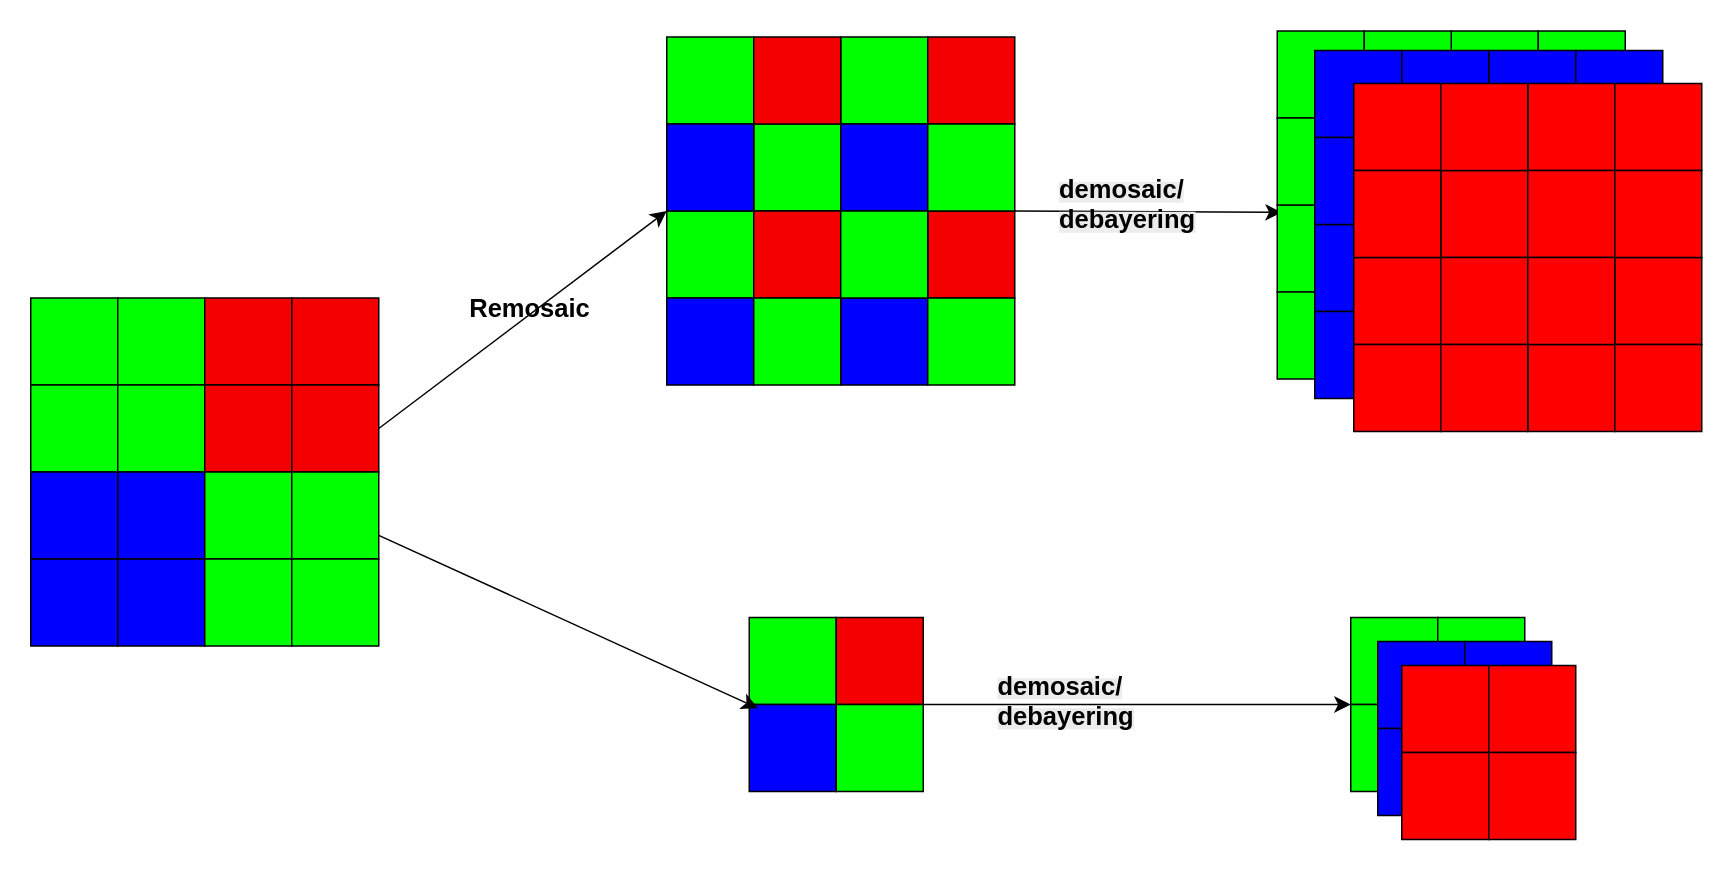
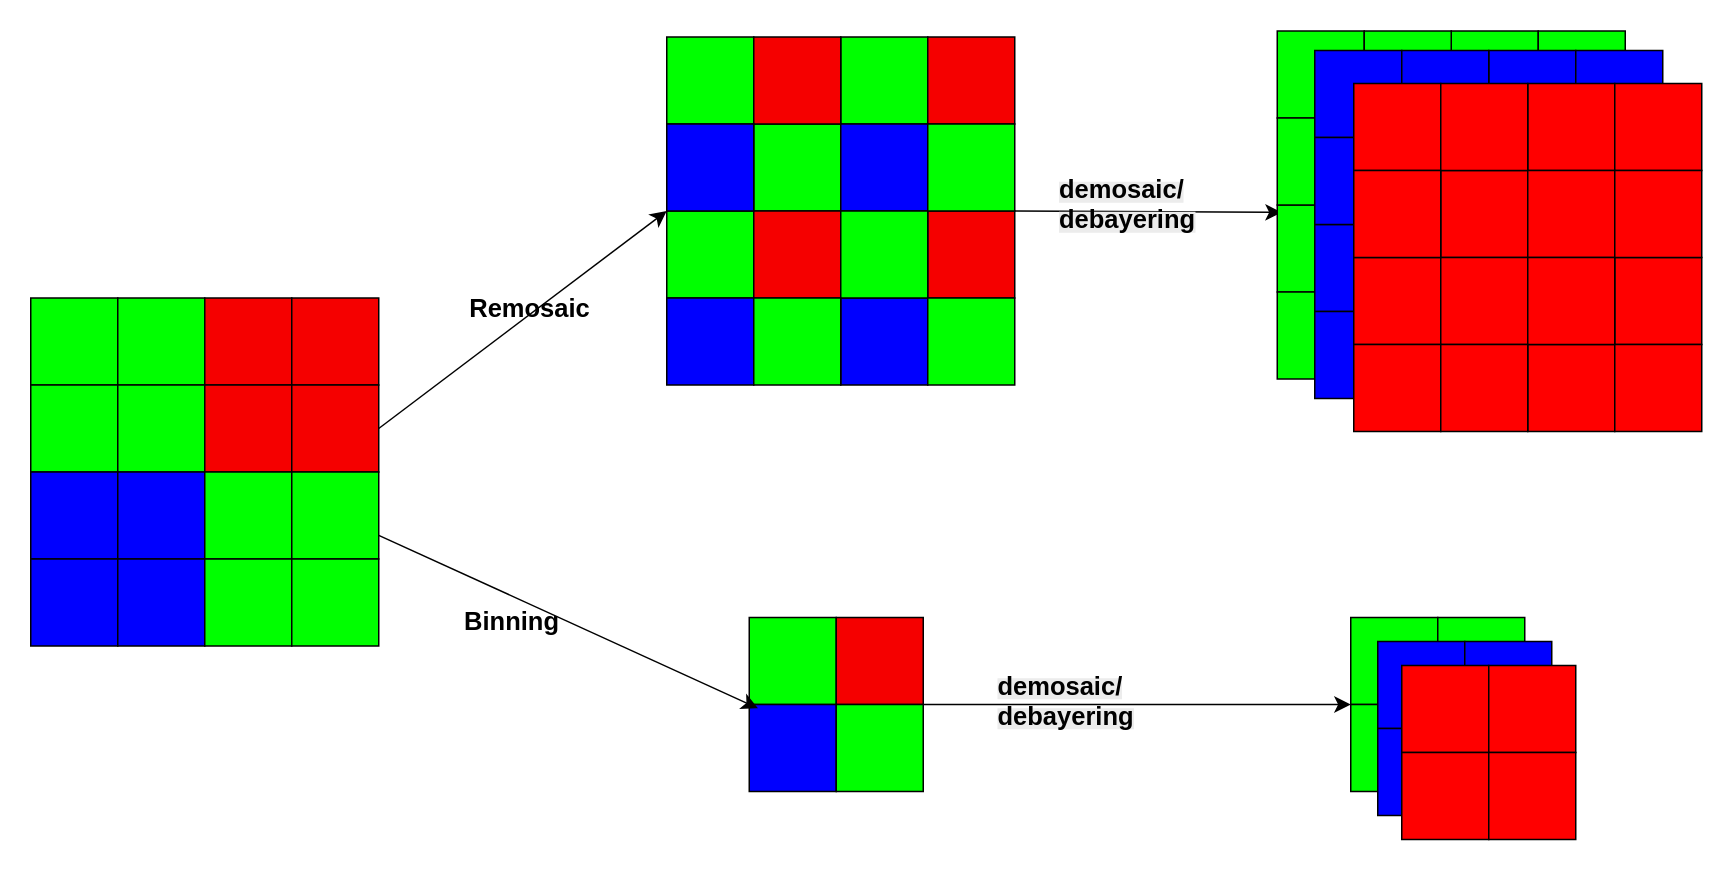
node "Binning": added
